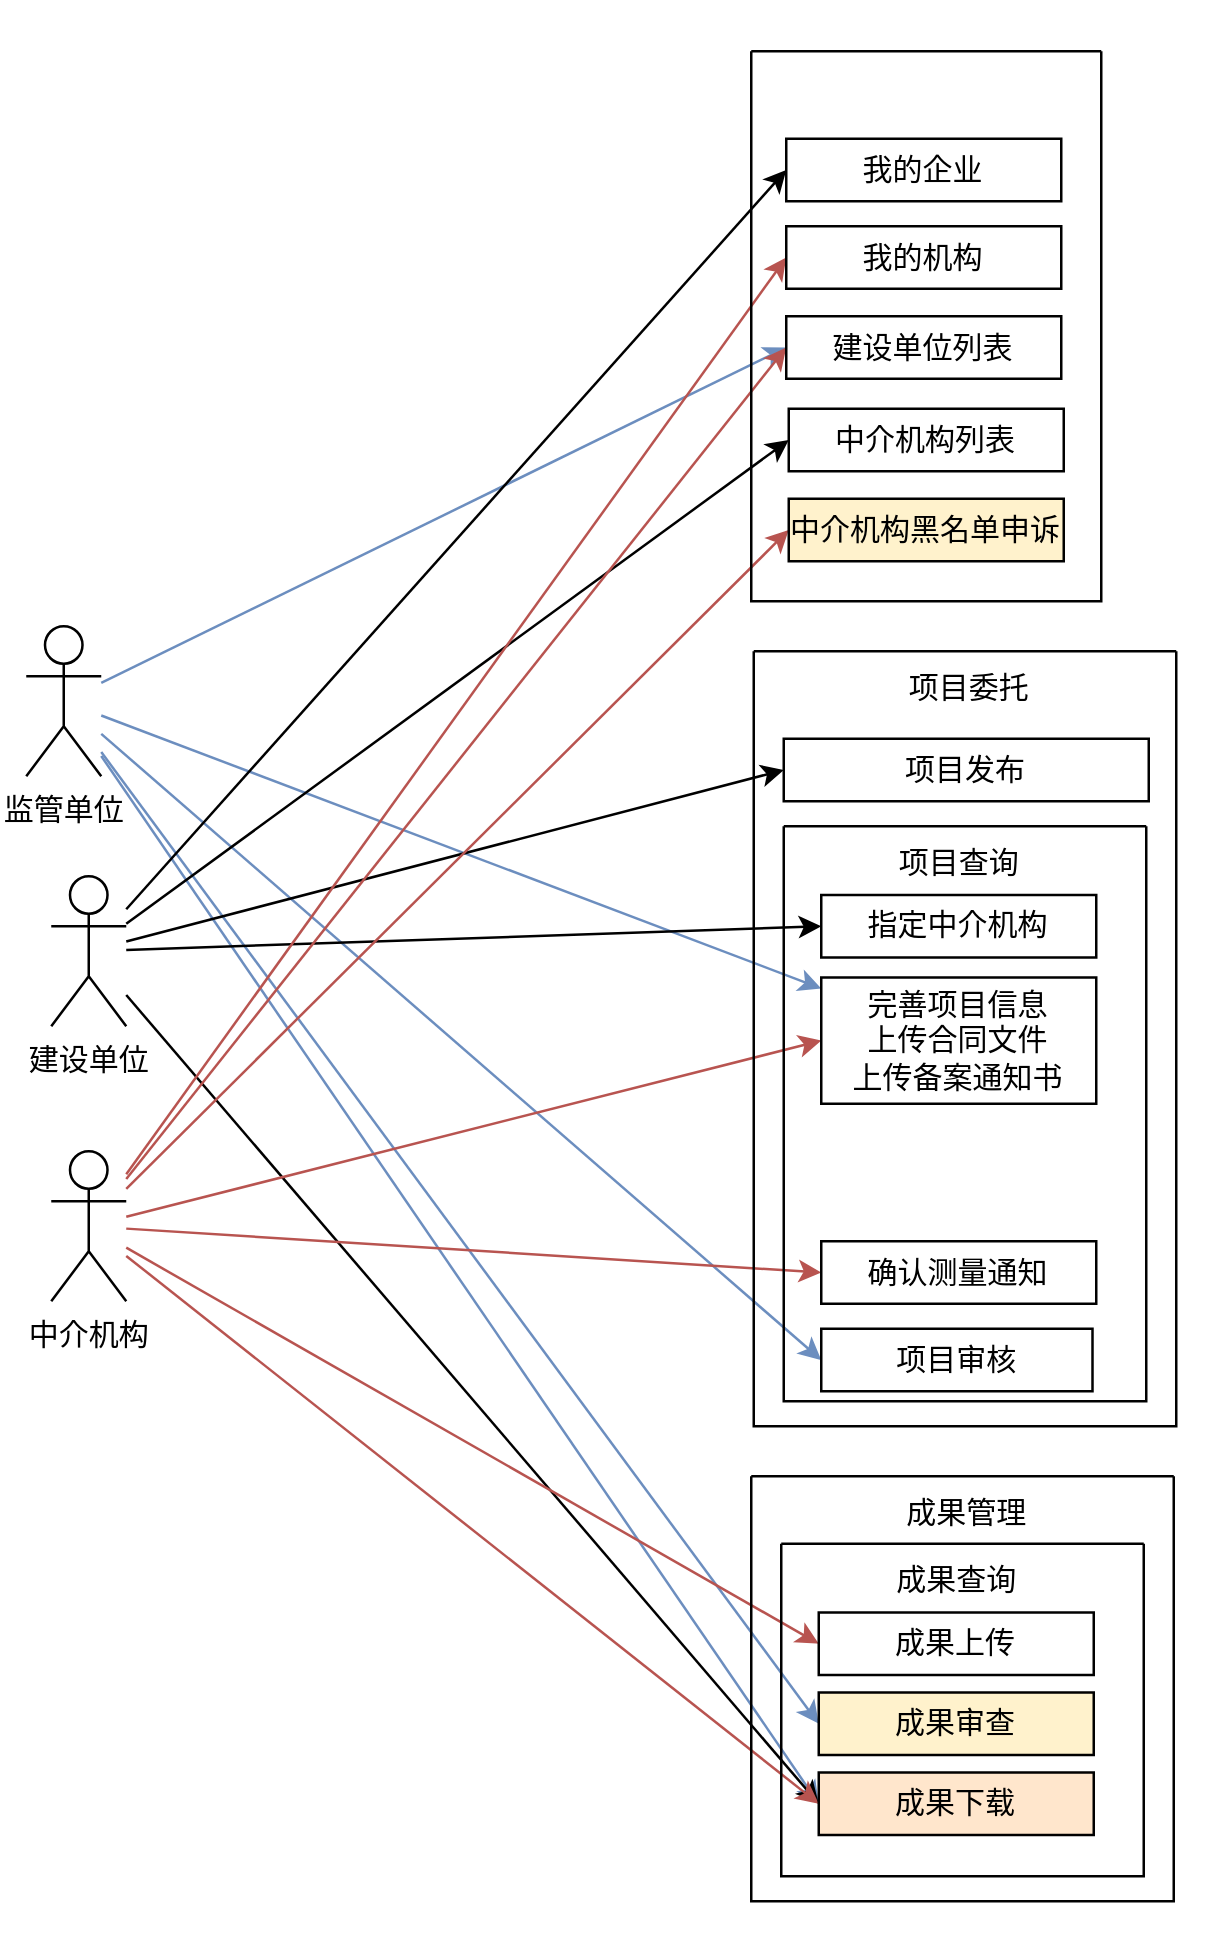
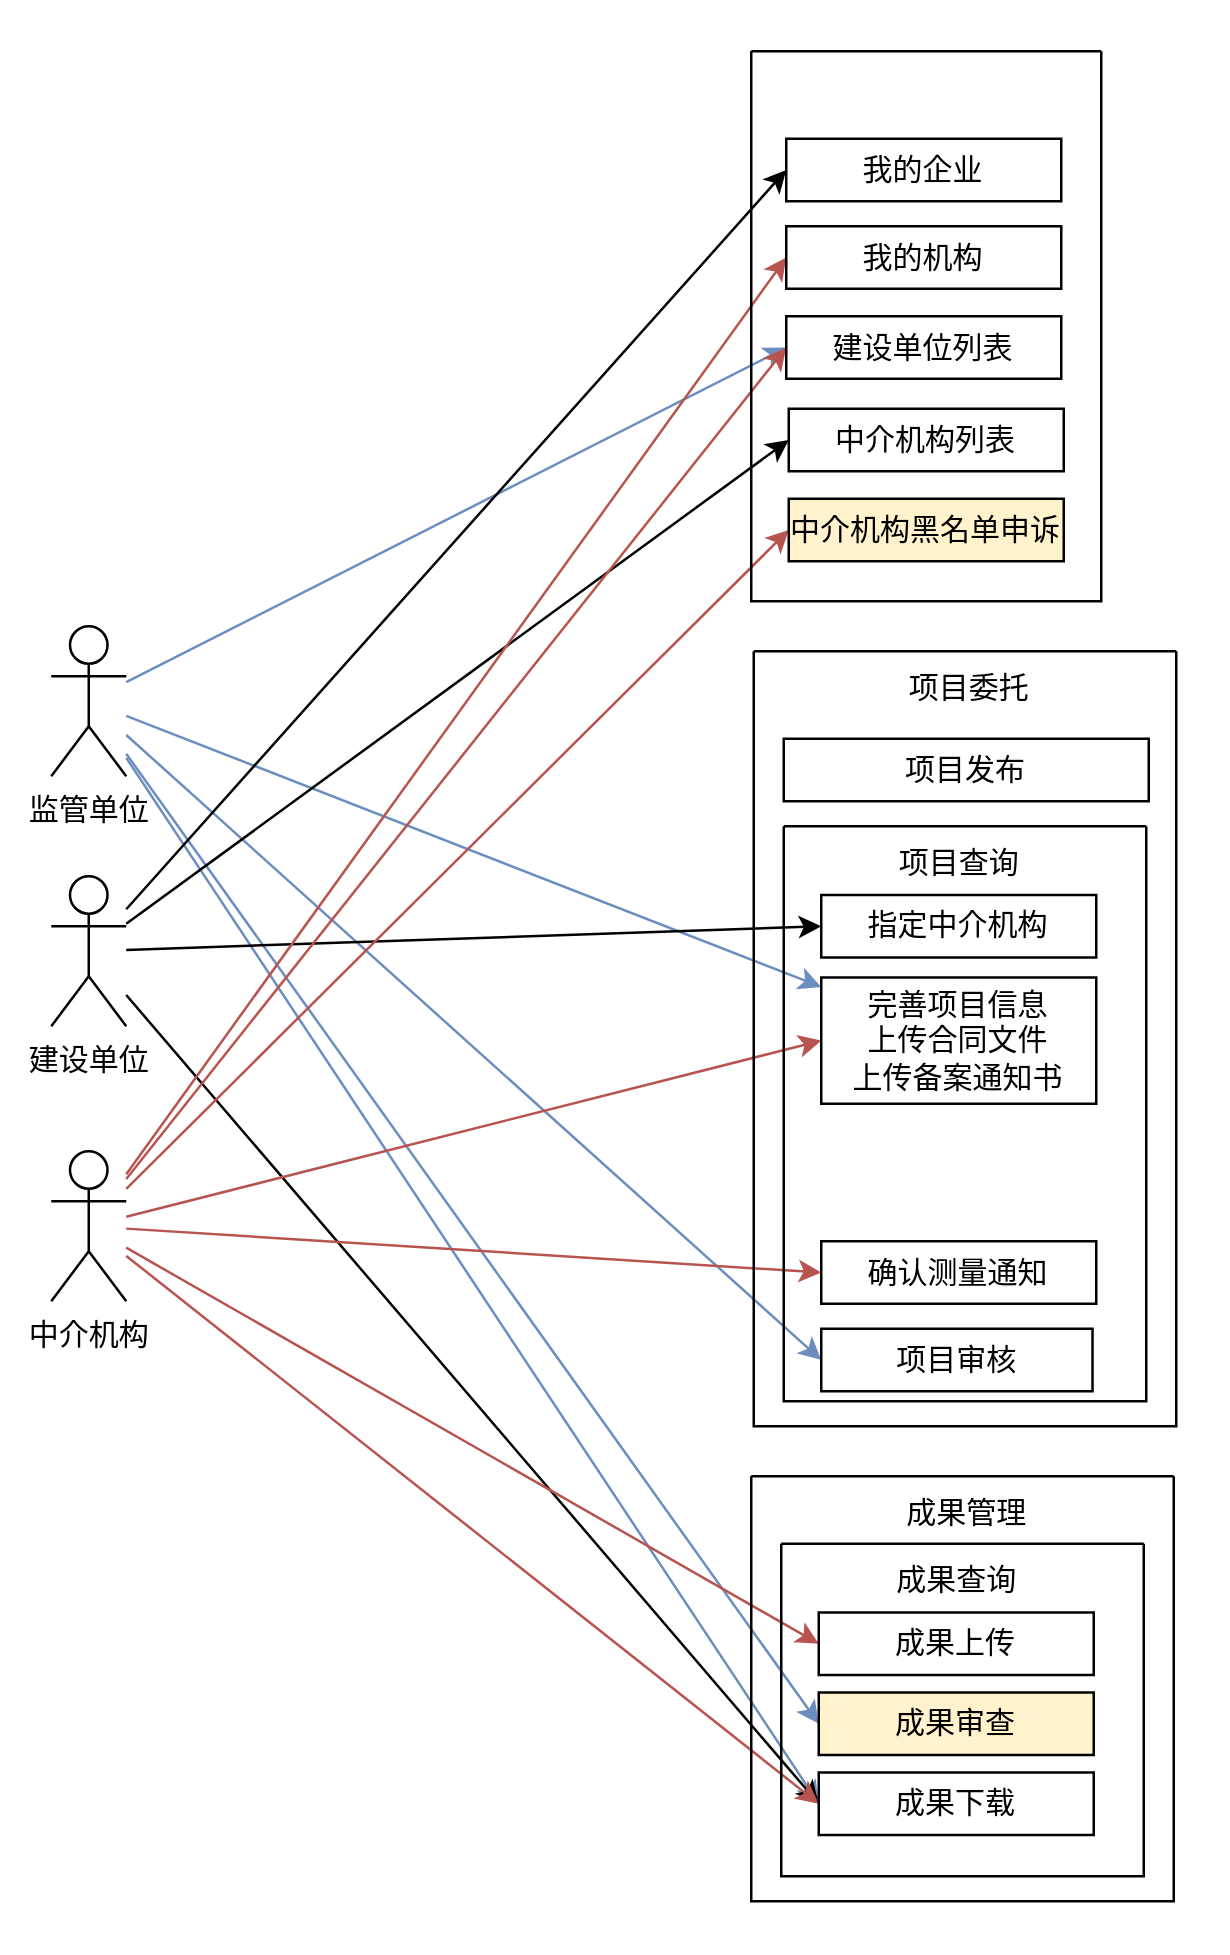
node "监管单位": moved (64, 701) -> (89, 701)
edge "建设单位" -> "项目发布": removed
node "成果下载": fillcolor #ffe6cc -> #ffffff
